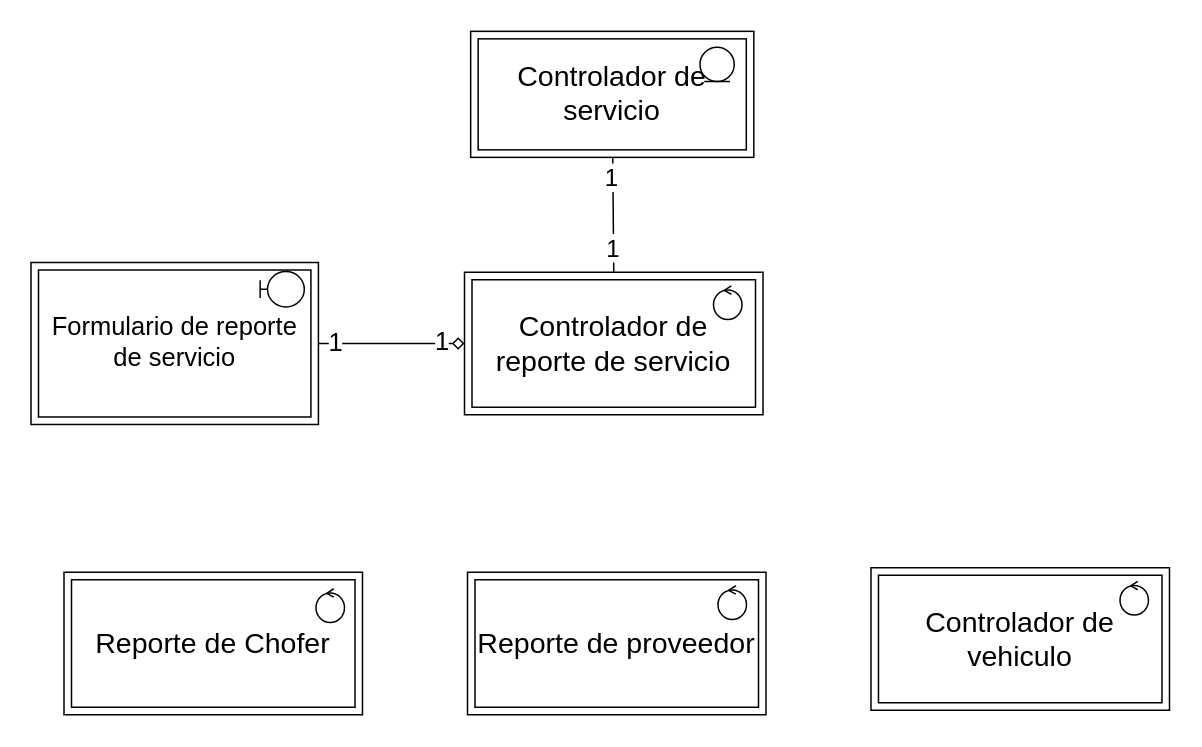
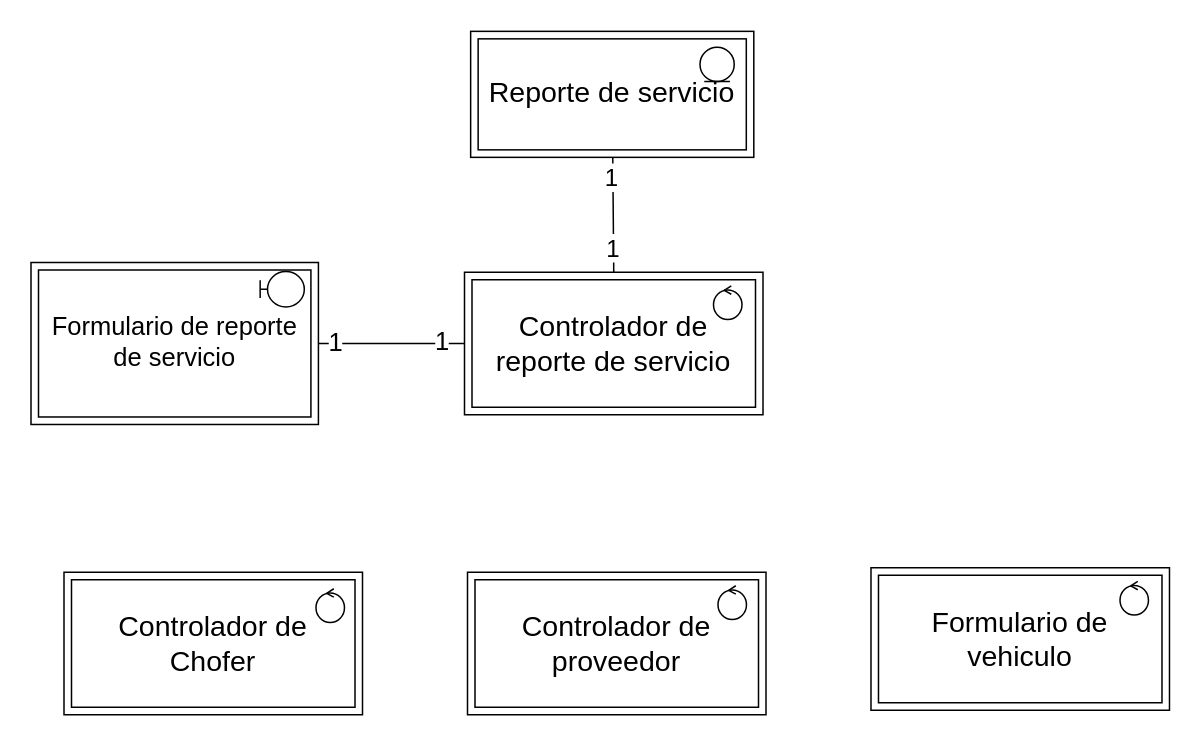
node "Controlador de servicio": label "Controlador de servicio" -> "Reporte de servicio"
edge "Formulario de reporte de servicio" -> "Controlador de reporte de servicio": arrowhead diamond -> none
node "Controlador de vehiculo": label "Controlador de vehiculo" -> "Formulario de vehiculo"
node "Reporte de Chofer": label "Reporte de Chofer" -> "Controlador de Chofer"
node "Reporte de proveedor": label "Reporte de proveedor" -> "Controlador de proveedor"
